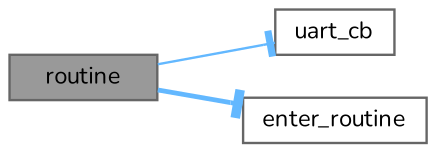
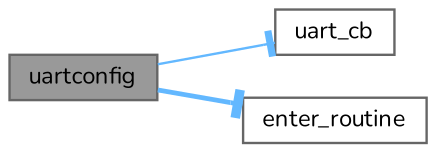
node "routine": label "routine" -> "uartconfig"
